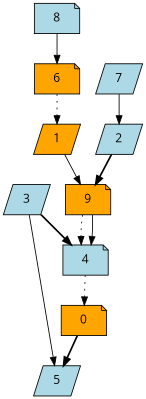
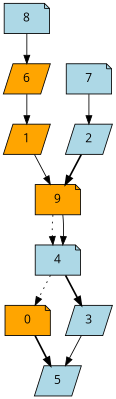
node "6": shape note -> parallelogram
node "7": shape parallelogram -> note
edge "6" -> "1": style dotted -> solid
edge "3" -> "4": reversed
